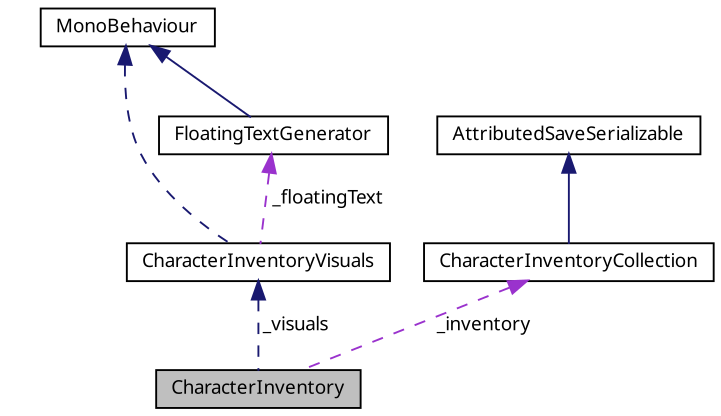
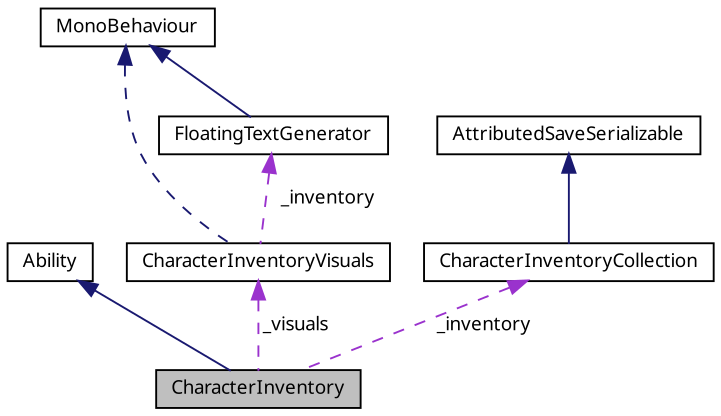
edge "CharacterInventoryVisuals" -> "FloatingTextGenerator": label " _floatingText" -> " _inventory"
node "Ability": added
edge "CharacterInventory" -> "CharacterInventoryVisuals": color midnightblue -> darkorchid3
